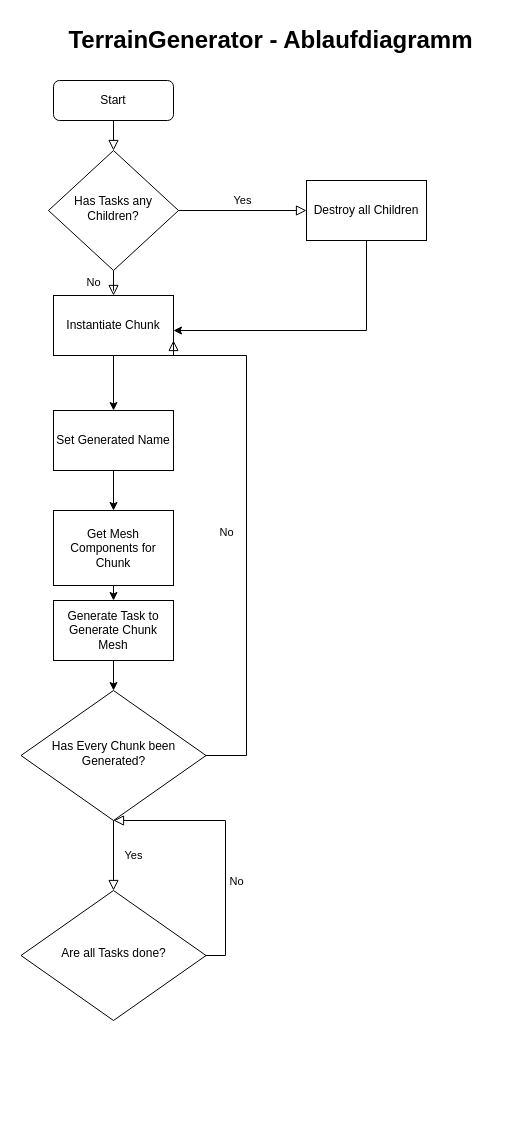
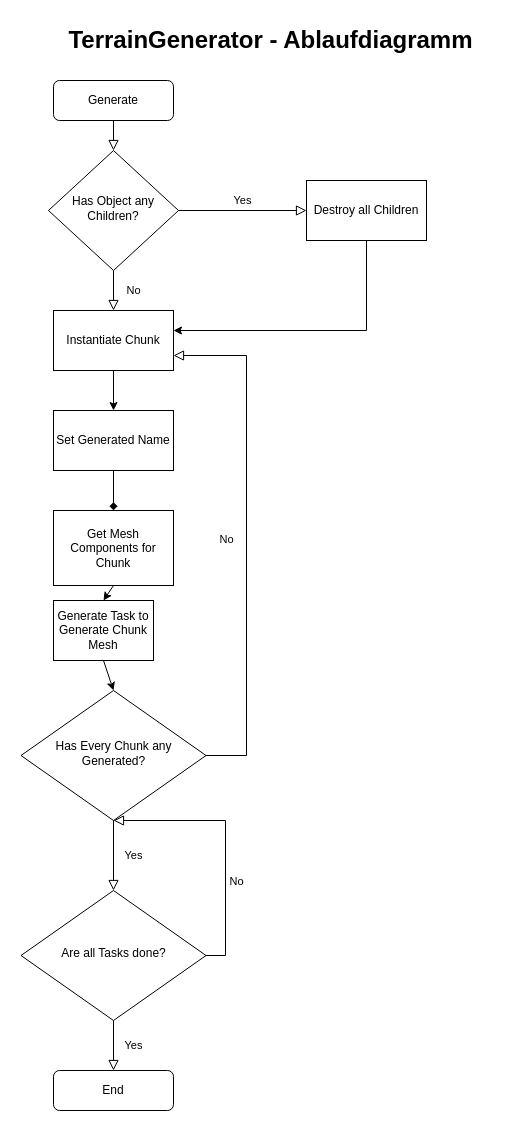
node "Start": label "Start" -> "Generate"
node "Has Tasks any Children?": label "Has Tasks any Children?" -> "Has Object any Children?"
node "Instantiate Chunk": moved (114, 326) -> (114, 341)
edge "Set Generated Name" -> "Get Mesh Components for Chunk": arrowhead classic -> diamond
node "Generate Task to Generate Chunk Mesh": size 120x60 -> 100x60
node "Has Every Chunk been Generated?": label "Has Every Chunk been Generated?" -> "Has Every Chunk any Generated?"
edge "Are all Tasks done?" -> "End": added, label "Yes"
node "End": added
